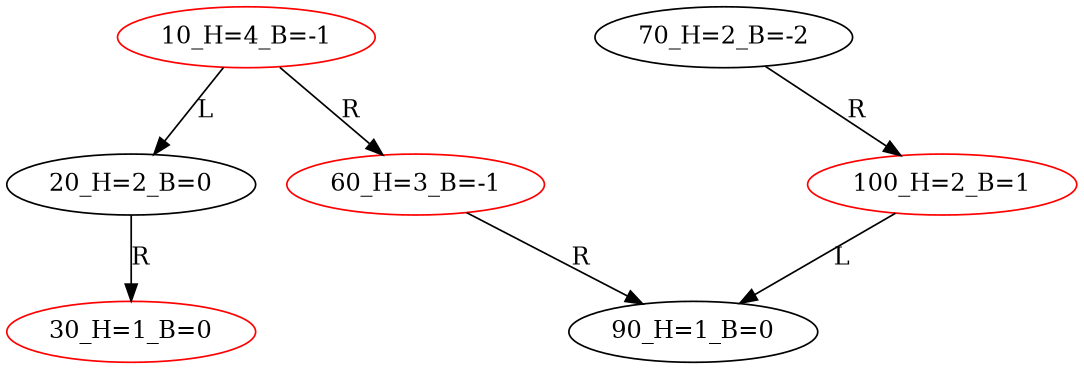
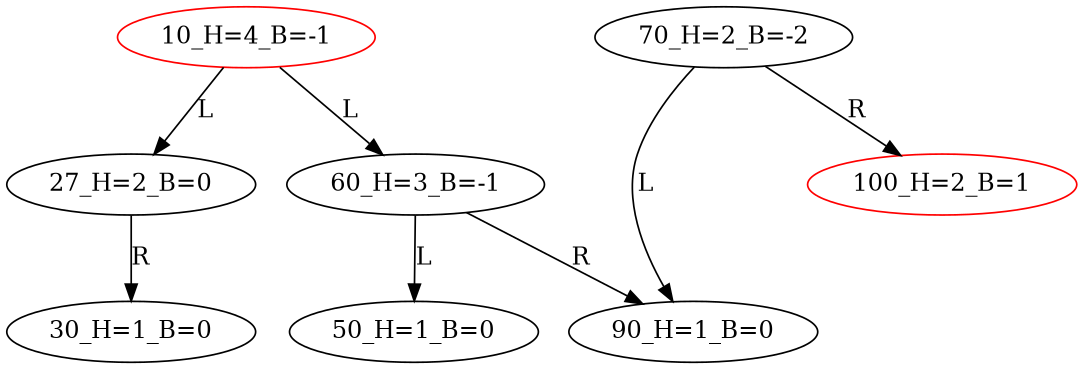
edge "10_H=4_B=-1" -> "60_H=3_B=-1": label "R" -> "L"
node "20_H=2_B=0": label "20_H=2_B=0" -> "27_H=2_B=0"
node "60_H=3_B=-1": color red -> black
edge "100_H=2_B=1" -> "90_H=1_B=0": now "70_H=2_B=-2" -> "90_H=1_B=0"
node "30_H=1_B=0": color red -> black
node "50_H=1_B=0": added
